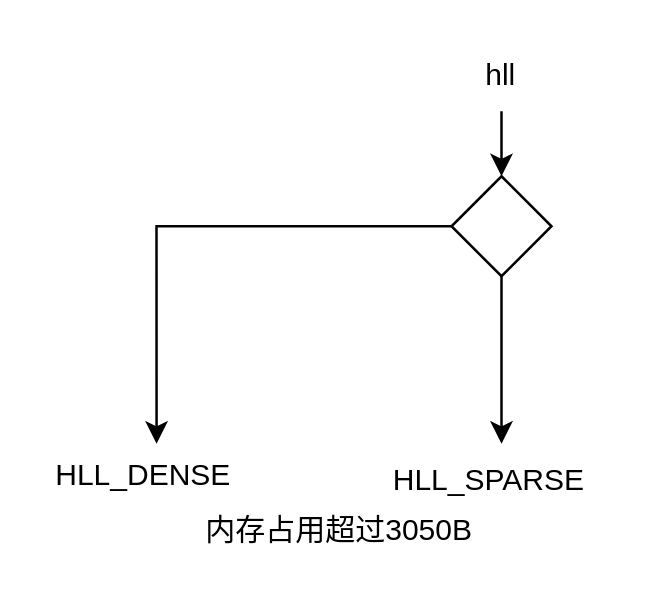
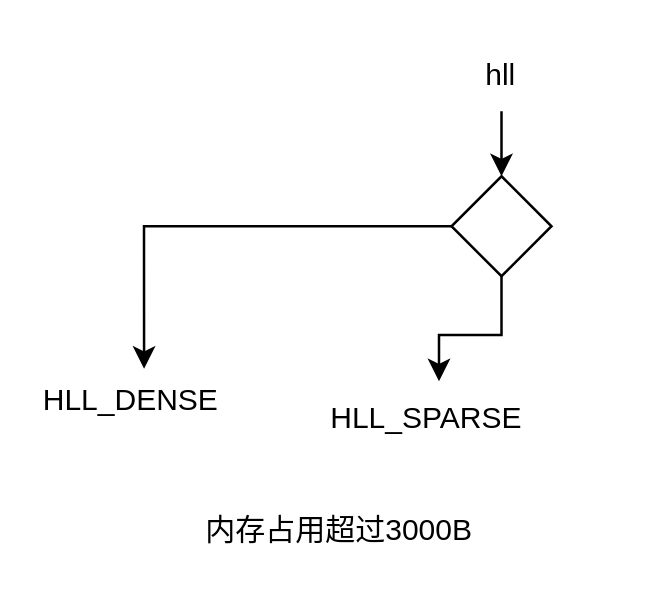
node "HLL_DENSE": moved (164, 476) -> (151, 401)
node "HLL_SPARSE": moved (501, 481) -> (439, 419)
node "内存占用超过3050B": label "内存占用超过3050B" -> "内存占用超过3000B"
